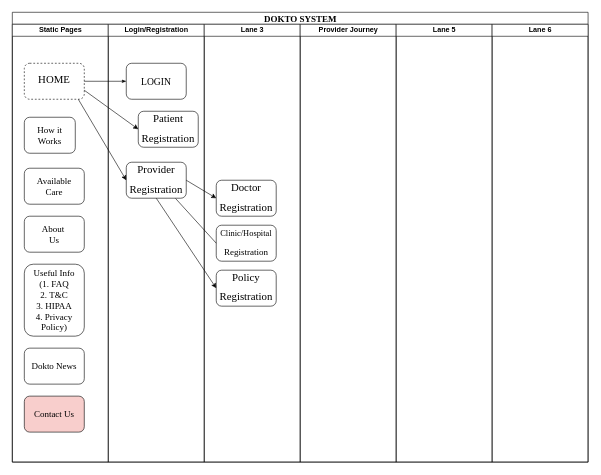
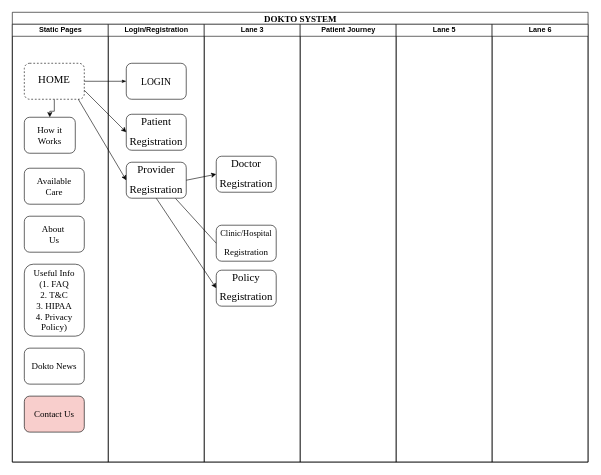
node "Provider Journey": label "Provider Journey" -> "Patient Journey"
edge "HOME" -> "How it Works": added
node "Patient Registration": moved (168, 129) -> (156, 132)
node "Doctor Registration": moved (246, 198) -> (246, 174)
